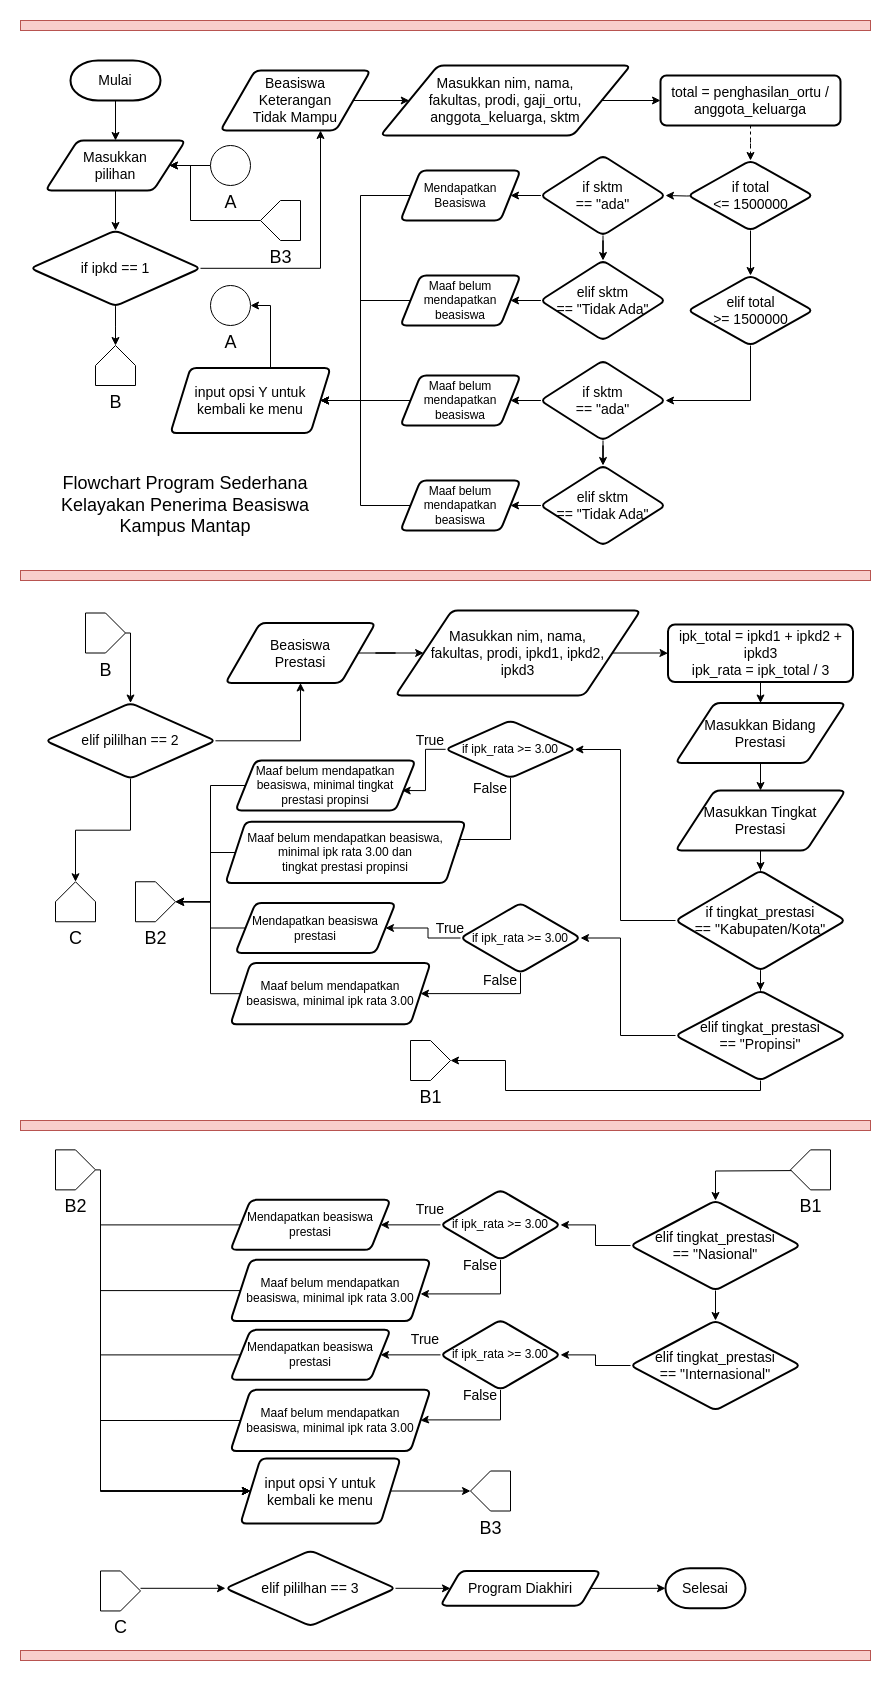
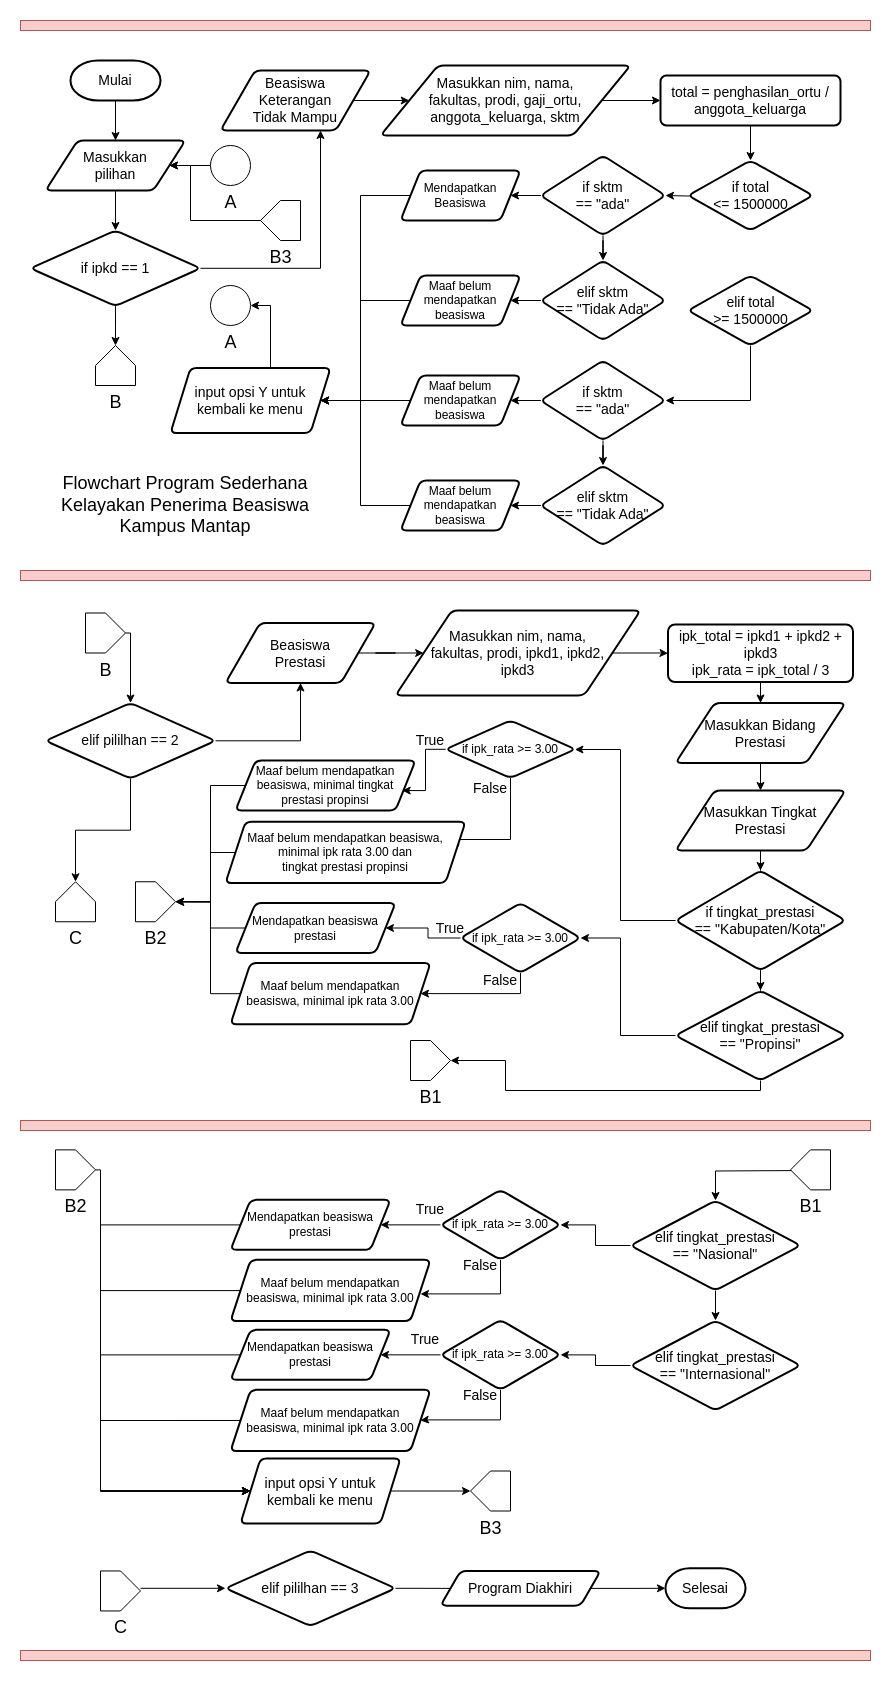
edge "total = penghasilan_ortu / anggota_keluarga" -> "if total <= 1500000": style dashed -> solid
edge "if total <= 1500000" -> "elif total >= 1500000": removed
edge "elif pililhan == 3" -> "Program Diakhiri": arrowhead classic -> none
